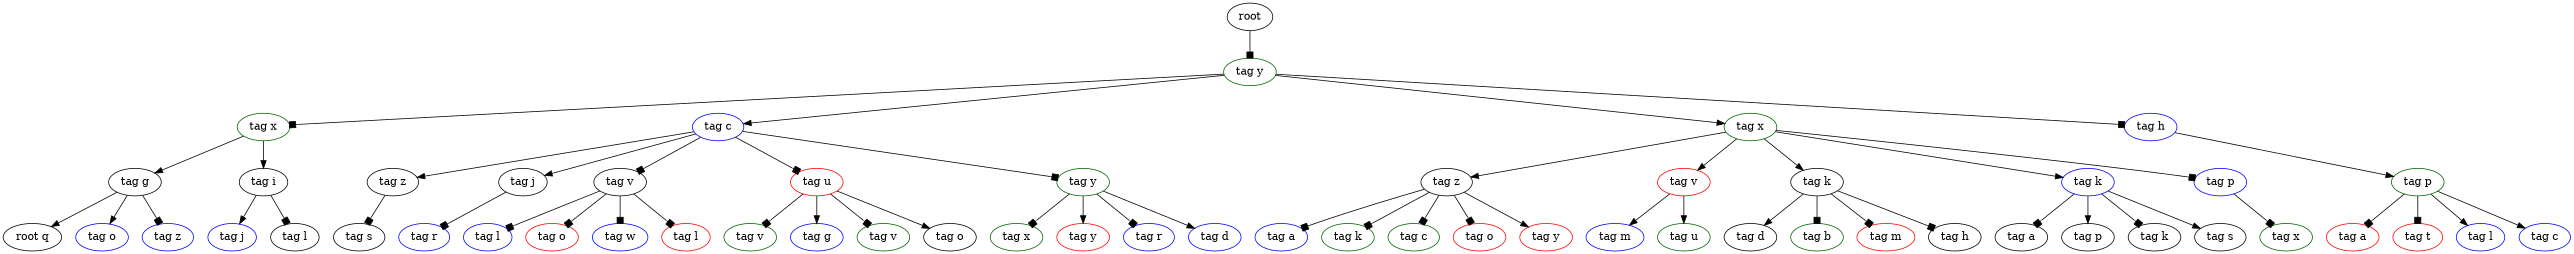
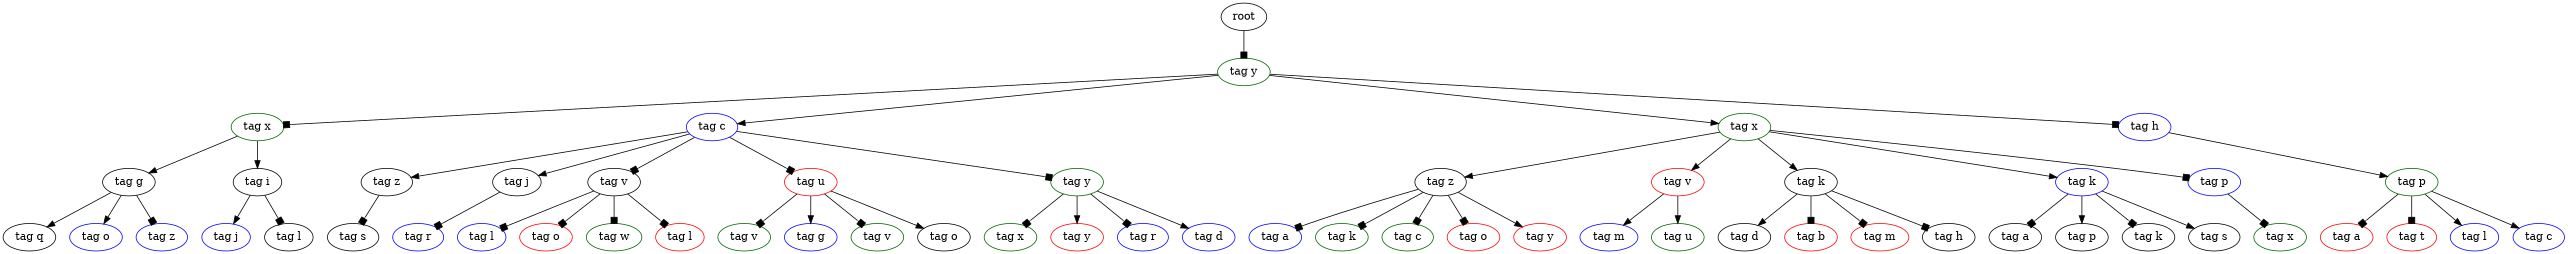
node "root q": label "root q" -> "tag q"
node "tag w": color blue -> darkgreen
node "tag b": color darkgreen -> red
